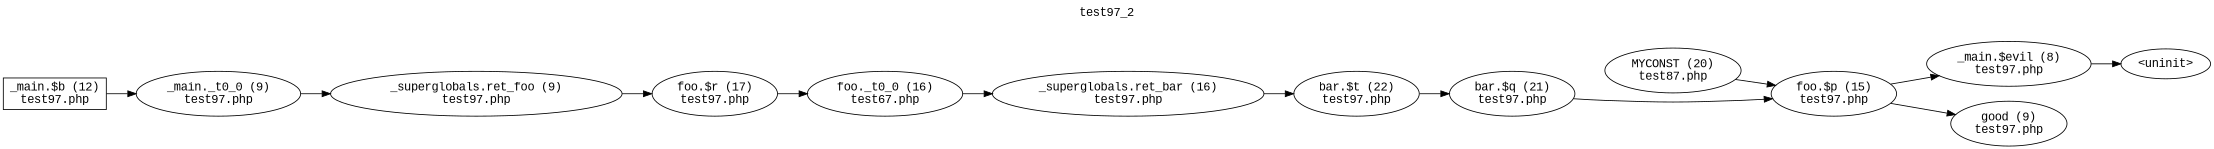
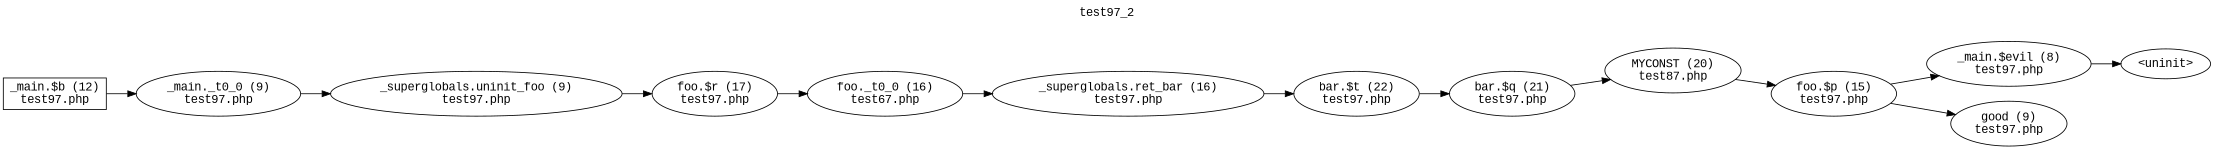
node "_superglobals.ret_foo (9) test97.php": label "_superglobals.ret_foo (9) test97.php" -> "_superglobals.uninit_foo (9) test97.php"
edge "bar.$q (21) test97.php" -> "foo.$p (15) test97.php": now "bar.$q (21) test97.php" -> "MYCONST (20) test87.php"
